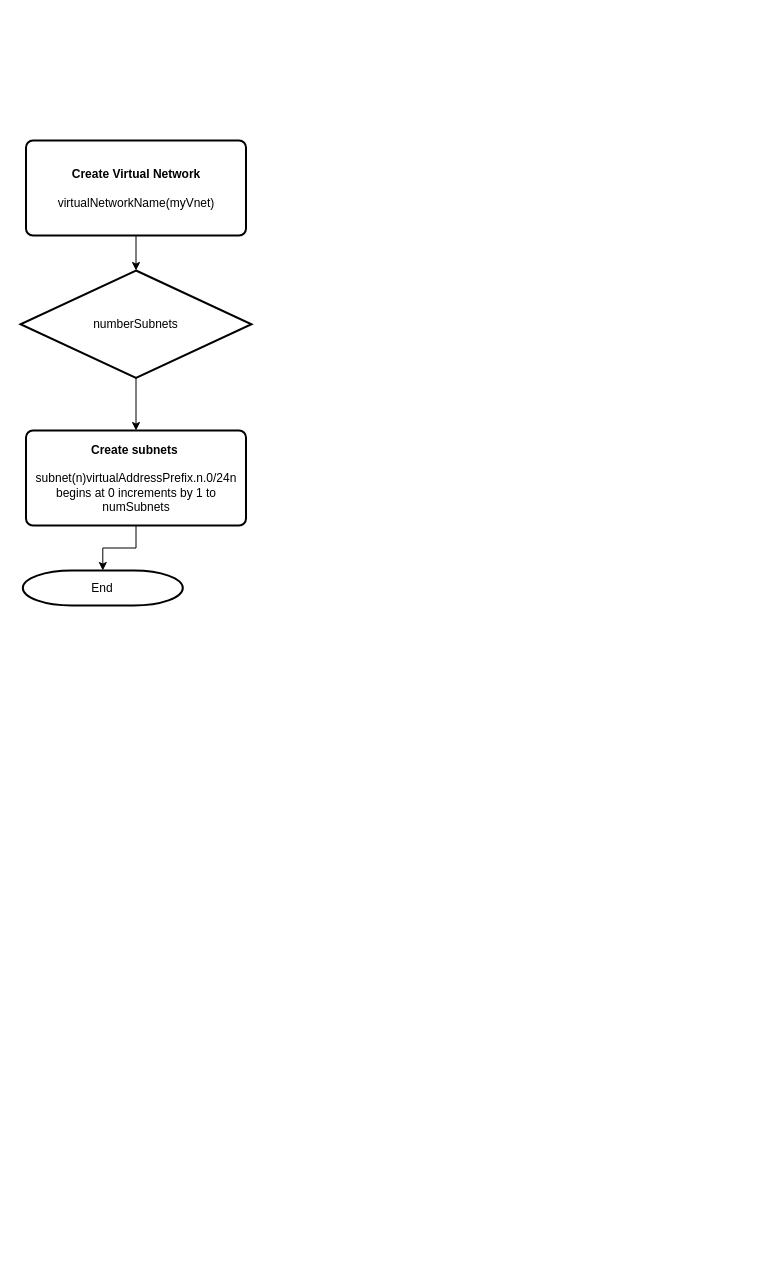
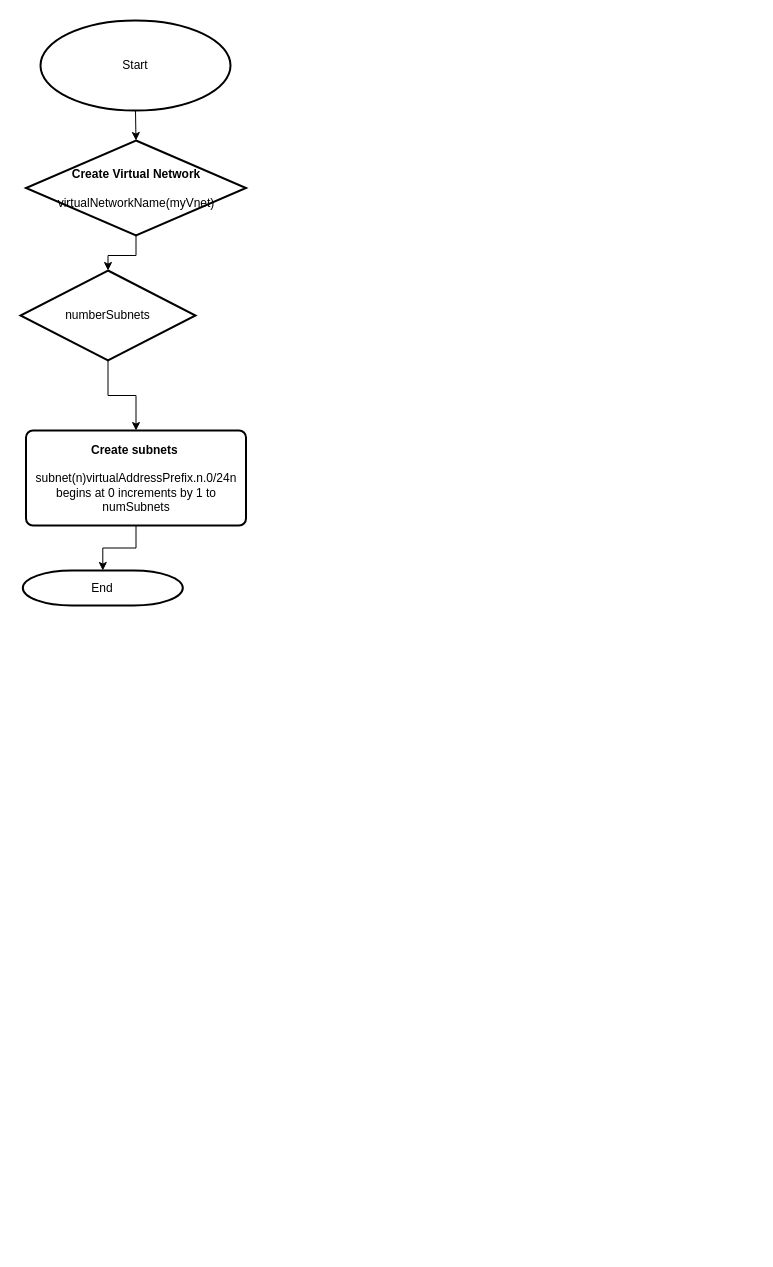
node "Start": added
edge "Start" -> "Create Virtual Network virtualNetworkName(myVnet)": added
node "Create Virtual Network virtualNetworkName(myVnet)": shape rounded rectangle -> diamond
node "numberSubnets": size 231x108 -> 175x90
